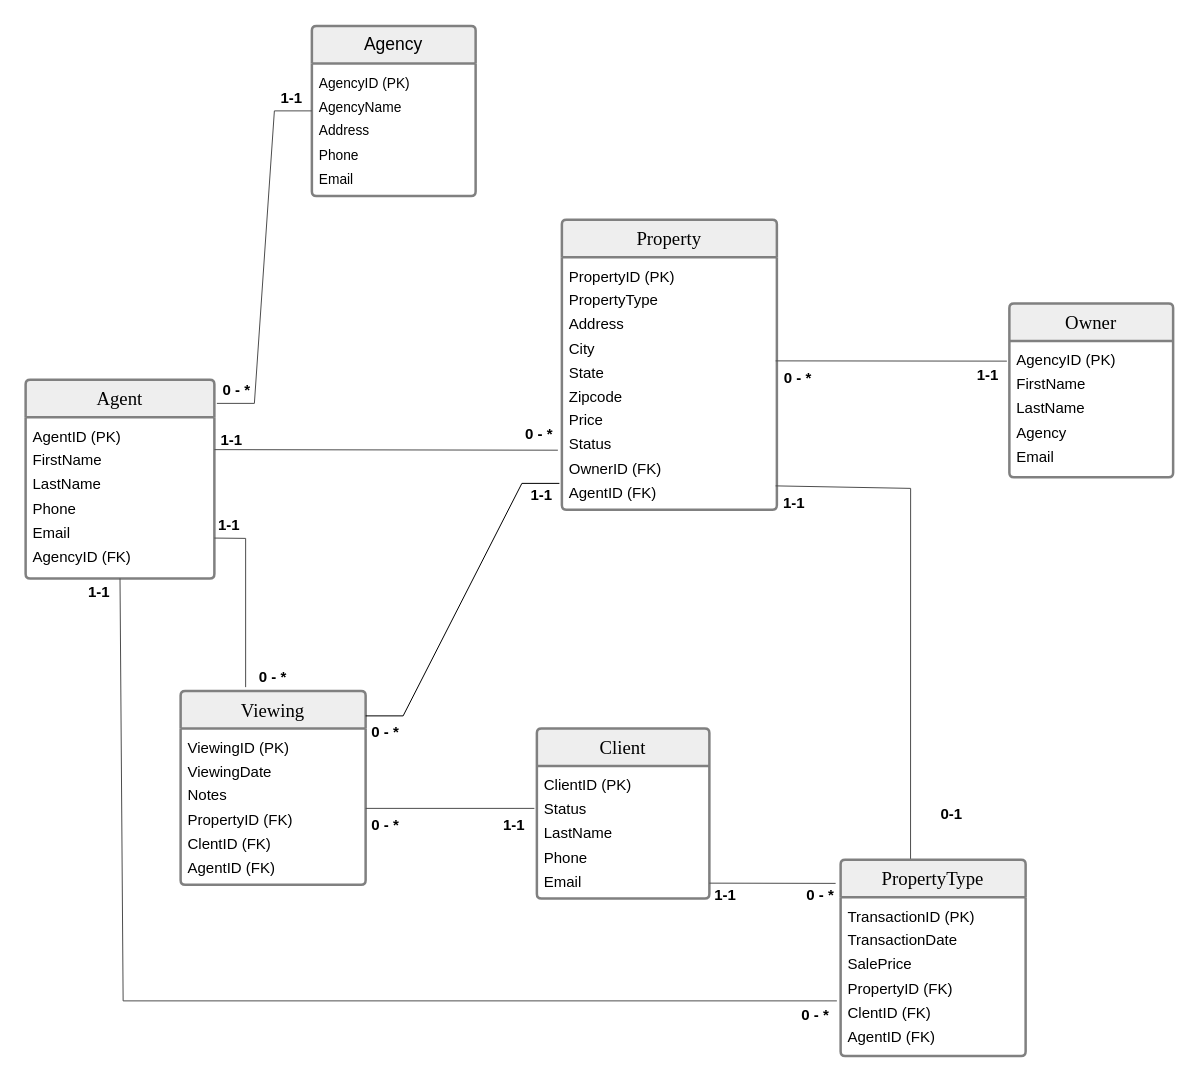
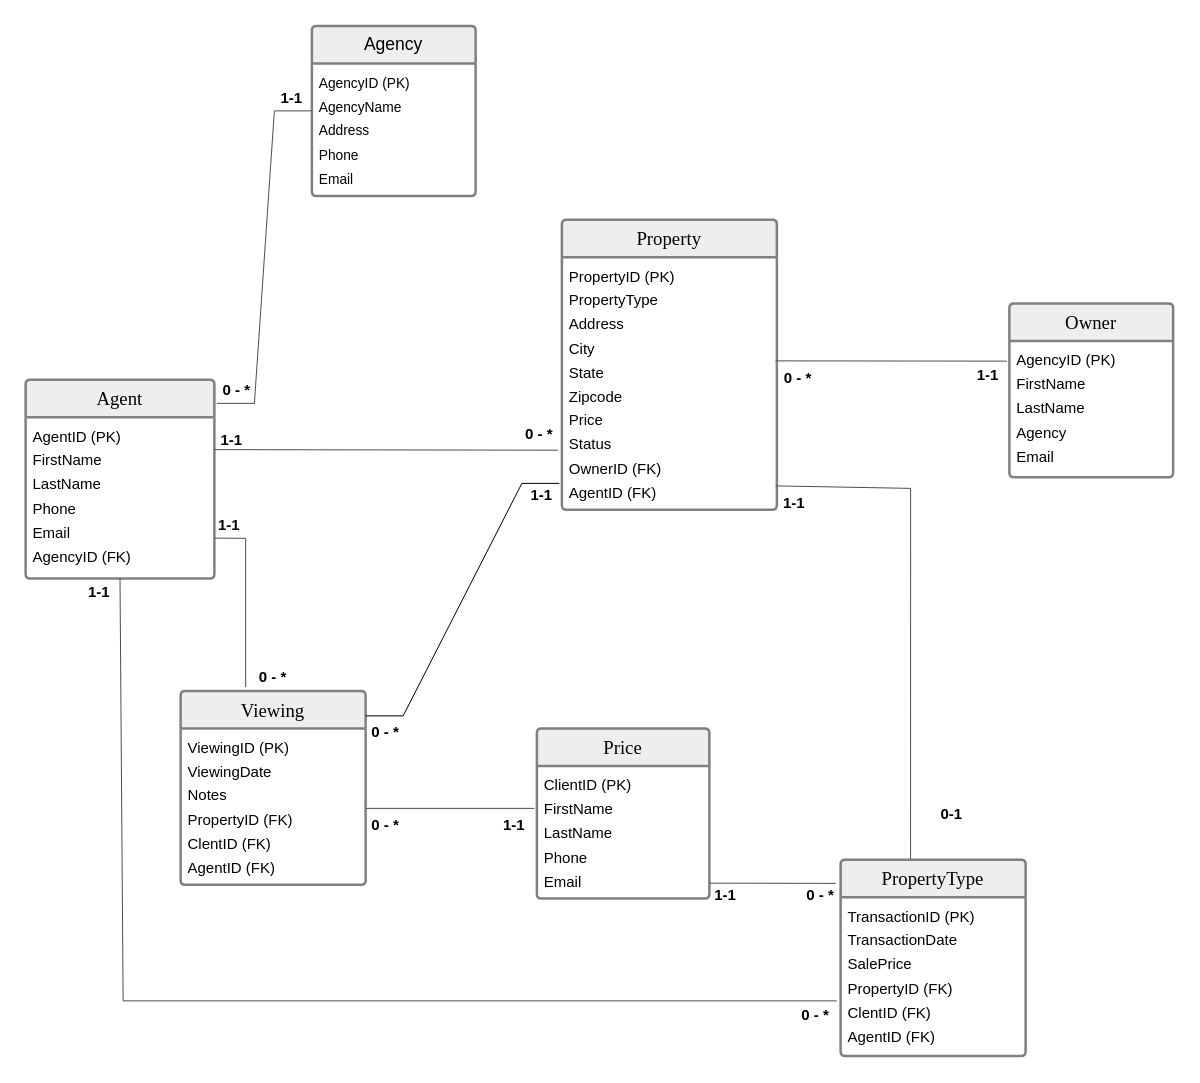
node "Client": label "Client" -> "Price"
node "ClientID (PK) Status LastName Phone Email": label "ClientID (PK) Status LastName Phone Email" -> "ClientID (PK) FirstName LastName Phone Email"
